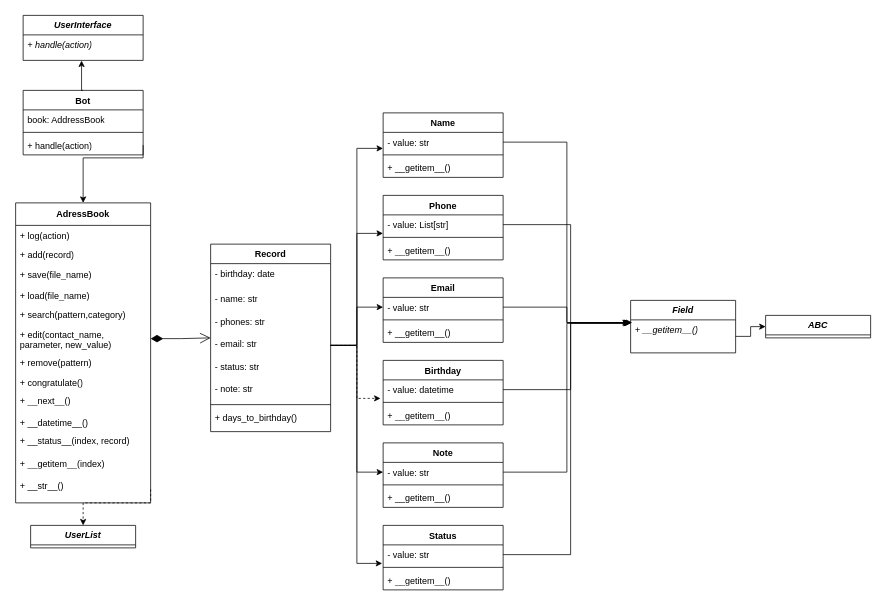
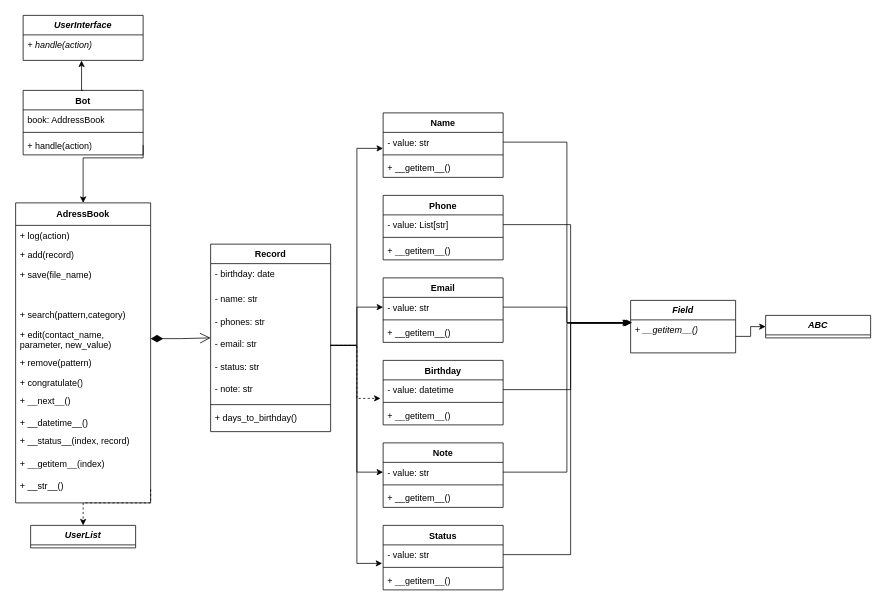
edge "- email: str" -> "- value: List[str]": removed
node "+ load(file_name)": removed
